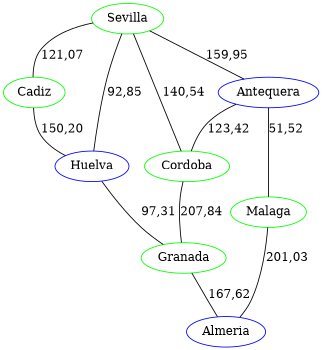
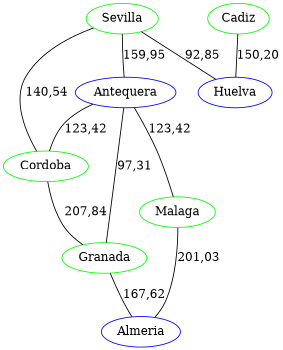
edge "Sevilla" -- "Cadiz": removed, label "121,07"
edge "Antequera" -- "Malaga": label "51,52" -> "123,42"
edge "Huelva" -- "Granada": now "Antequera" -- "Granada"
